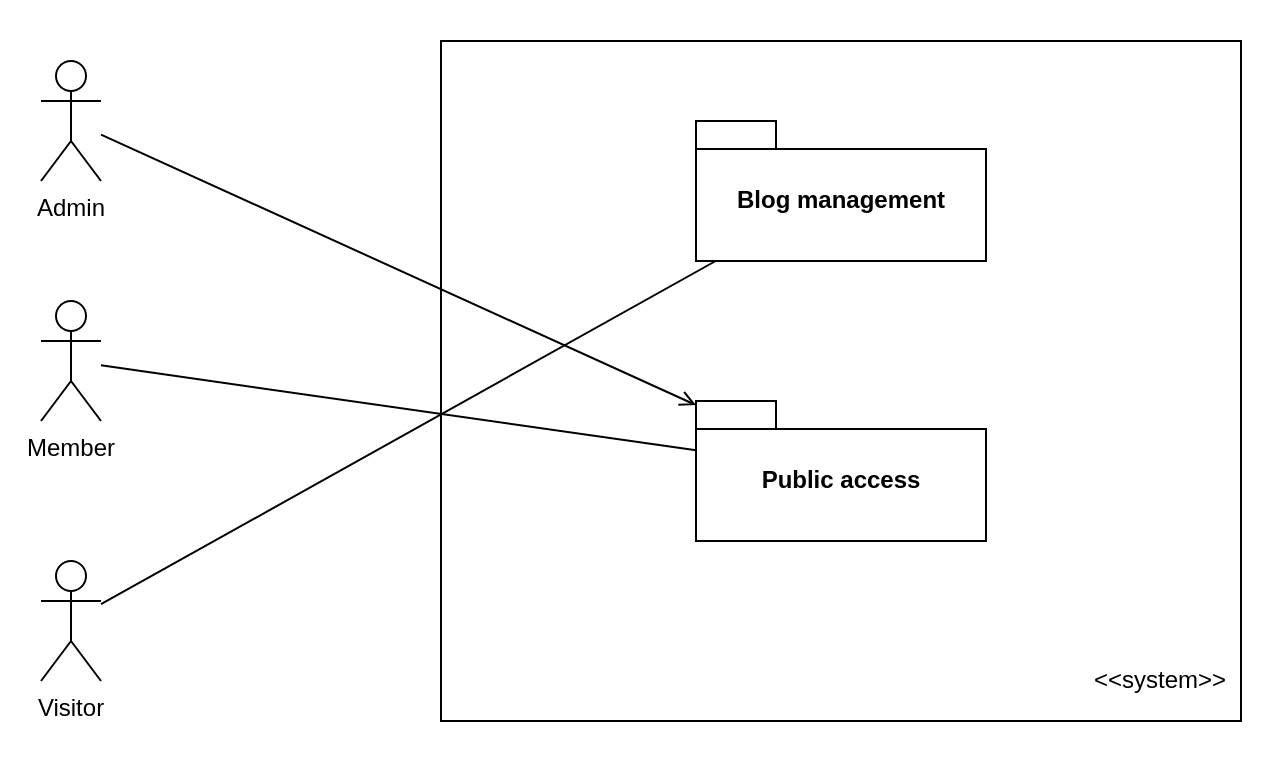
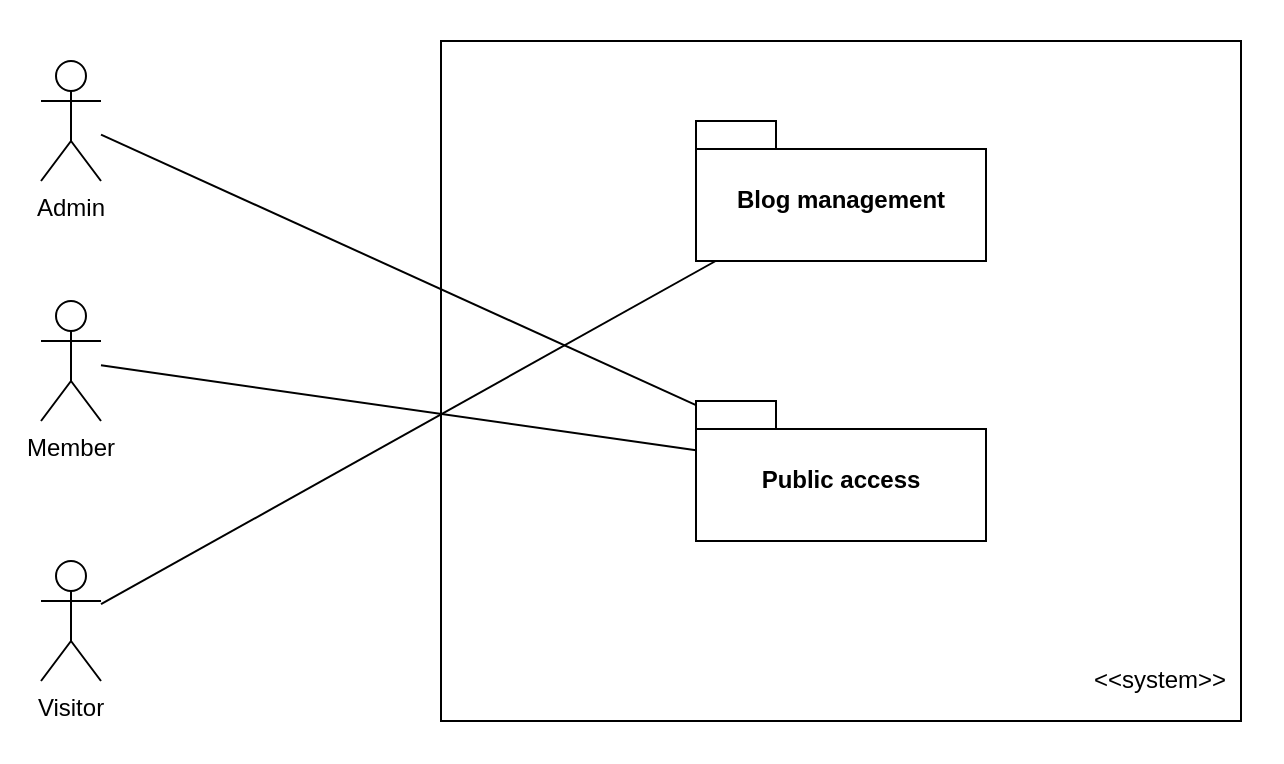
edge "Admin" -> "Public access": arrowhead open -> none
